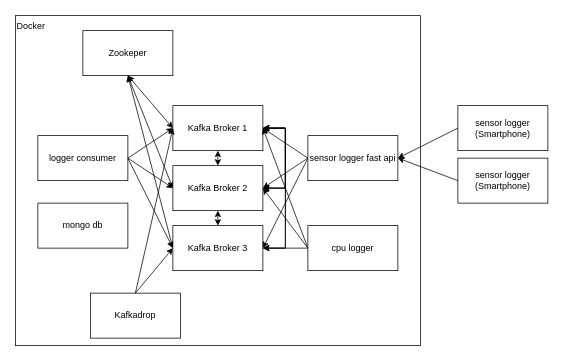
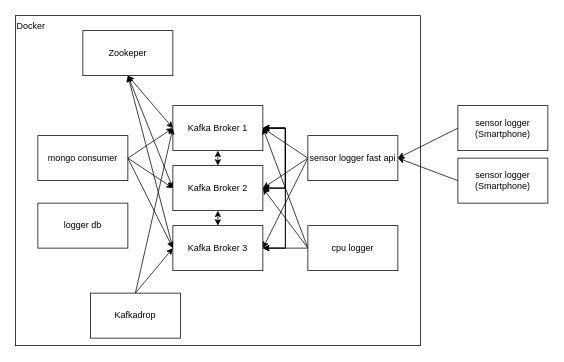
node "logger consumer": label "logger consumer" -> "mongo consumer"
node "mongo db": label "mongo db" -> "logger db"
